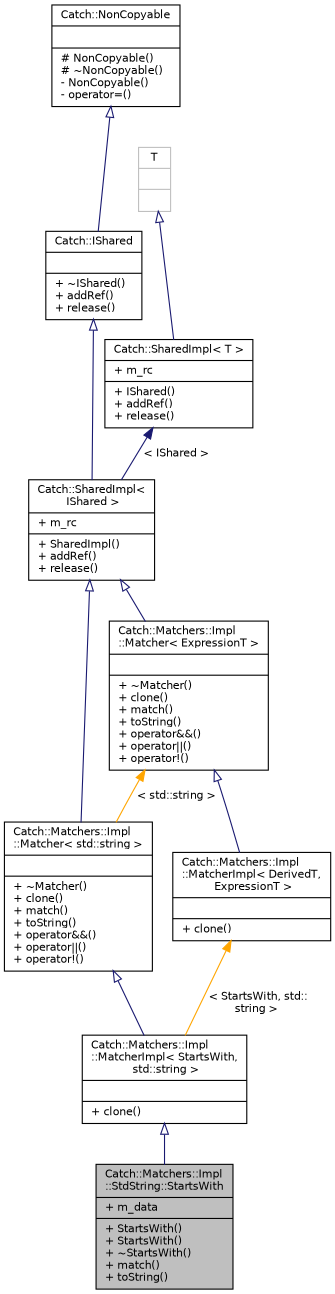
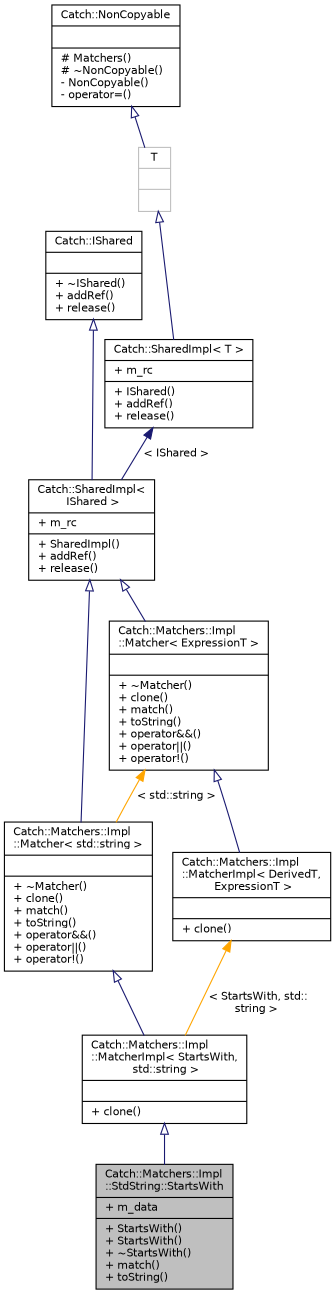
node "Catch::NonCopyable": text "# NonCopyable()" -> "# Matchers()"
edge "Catch::IShared" -> "Catch::NonCopyable": now "T" -> "Catch::NonCopyable"
